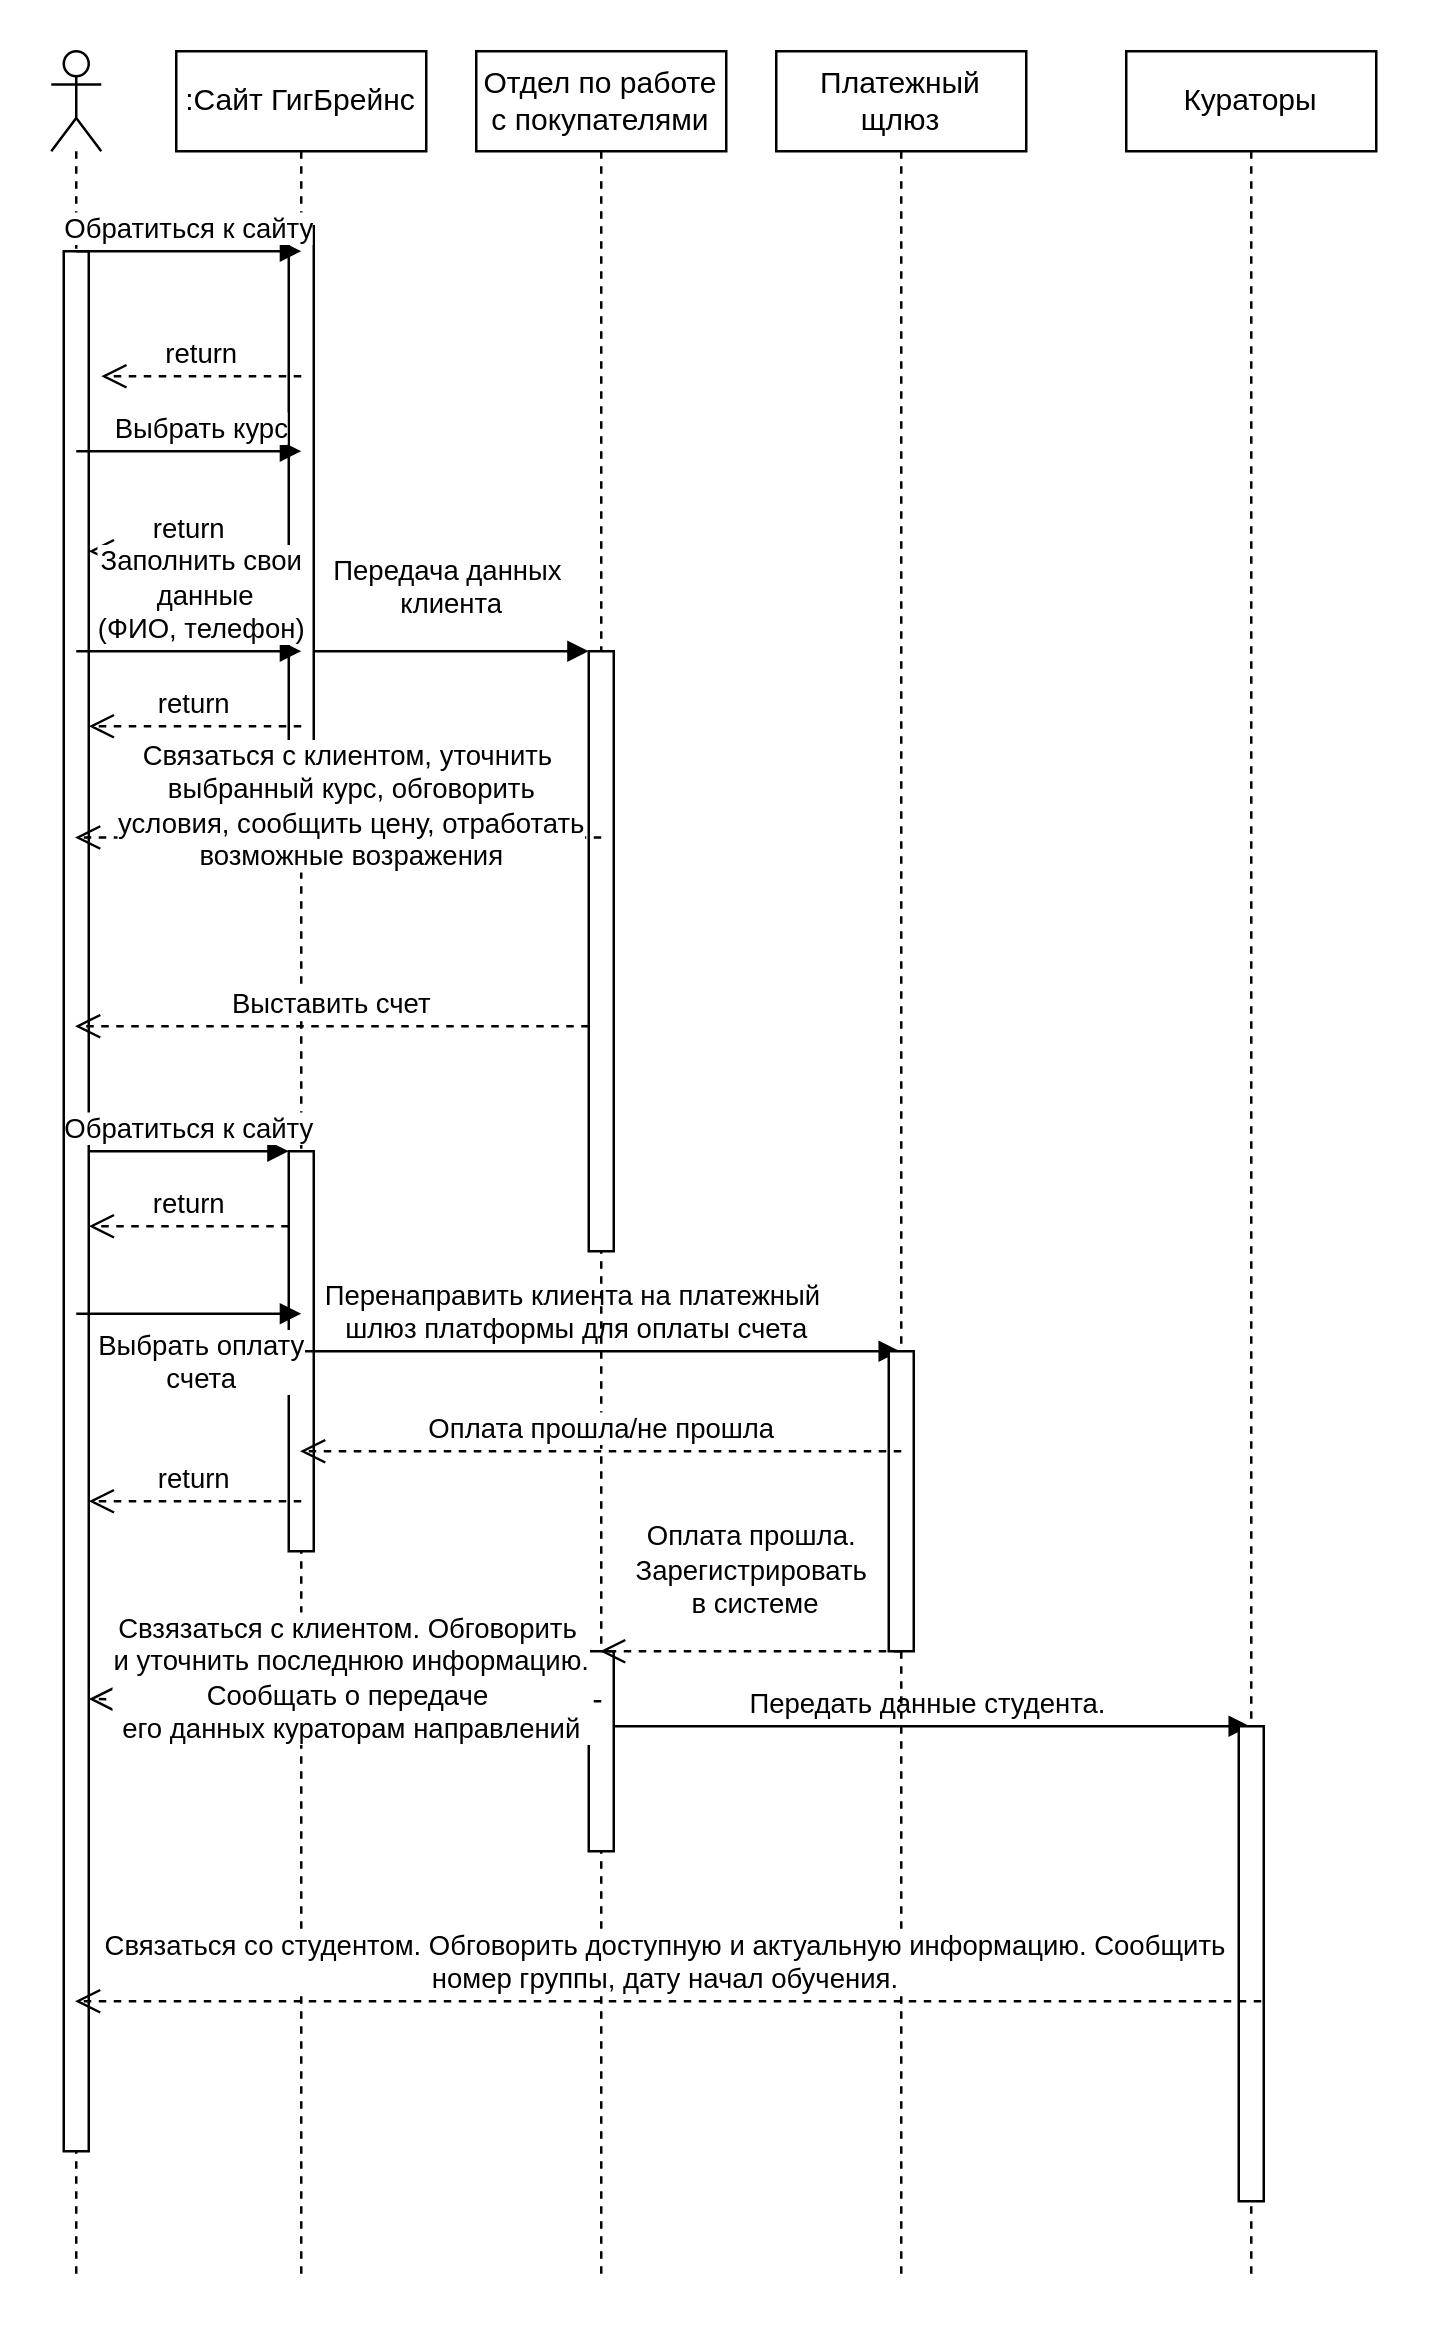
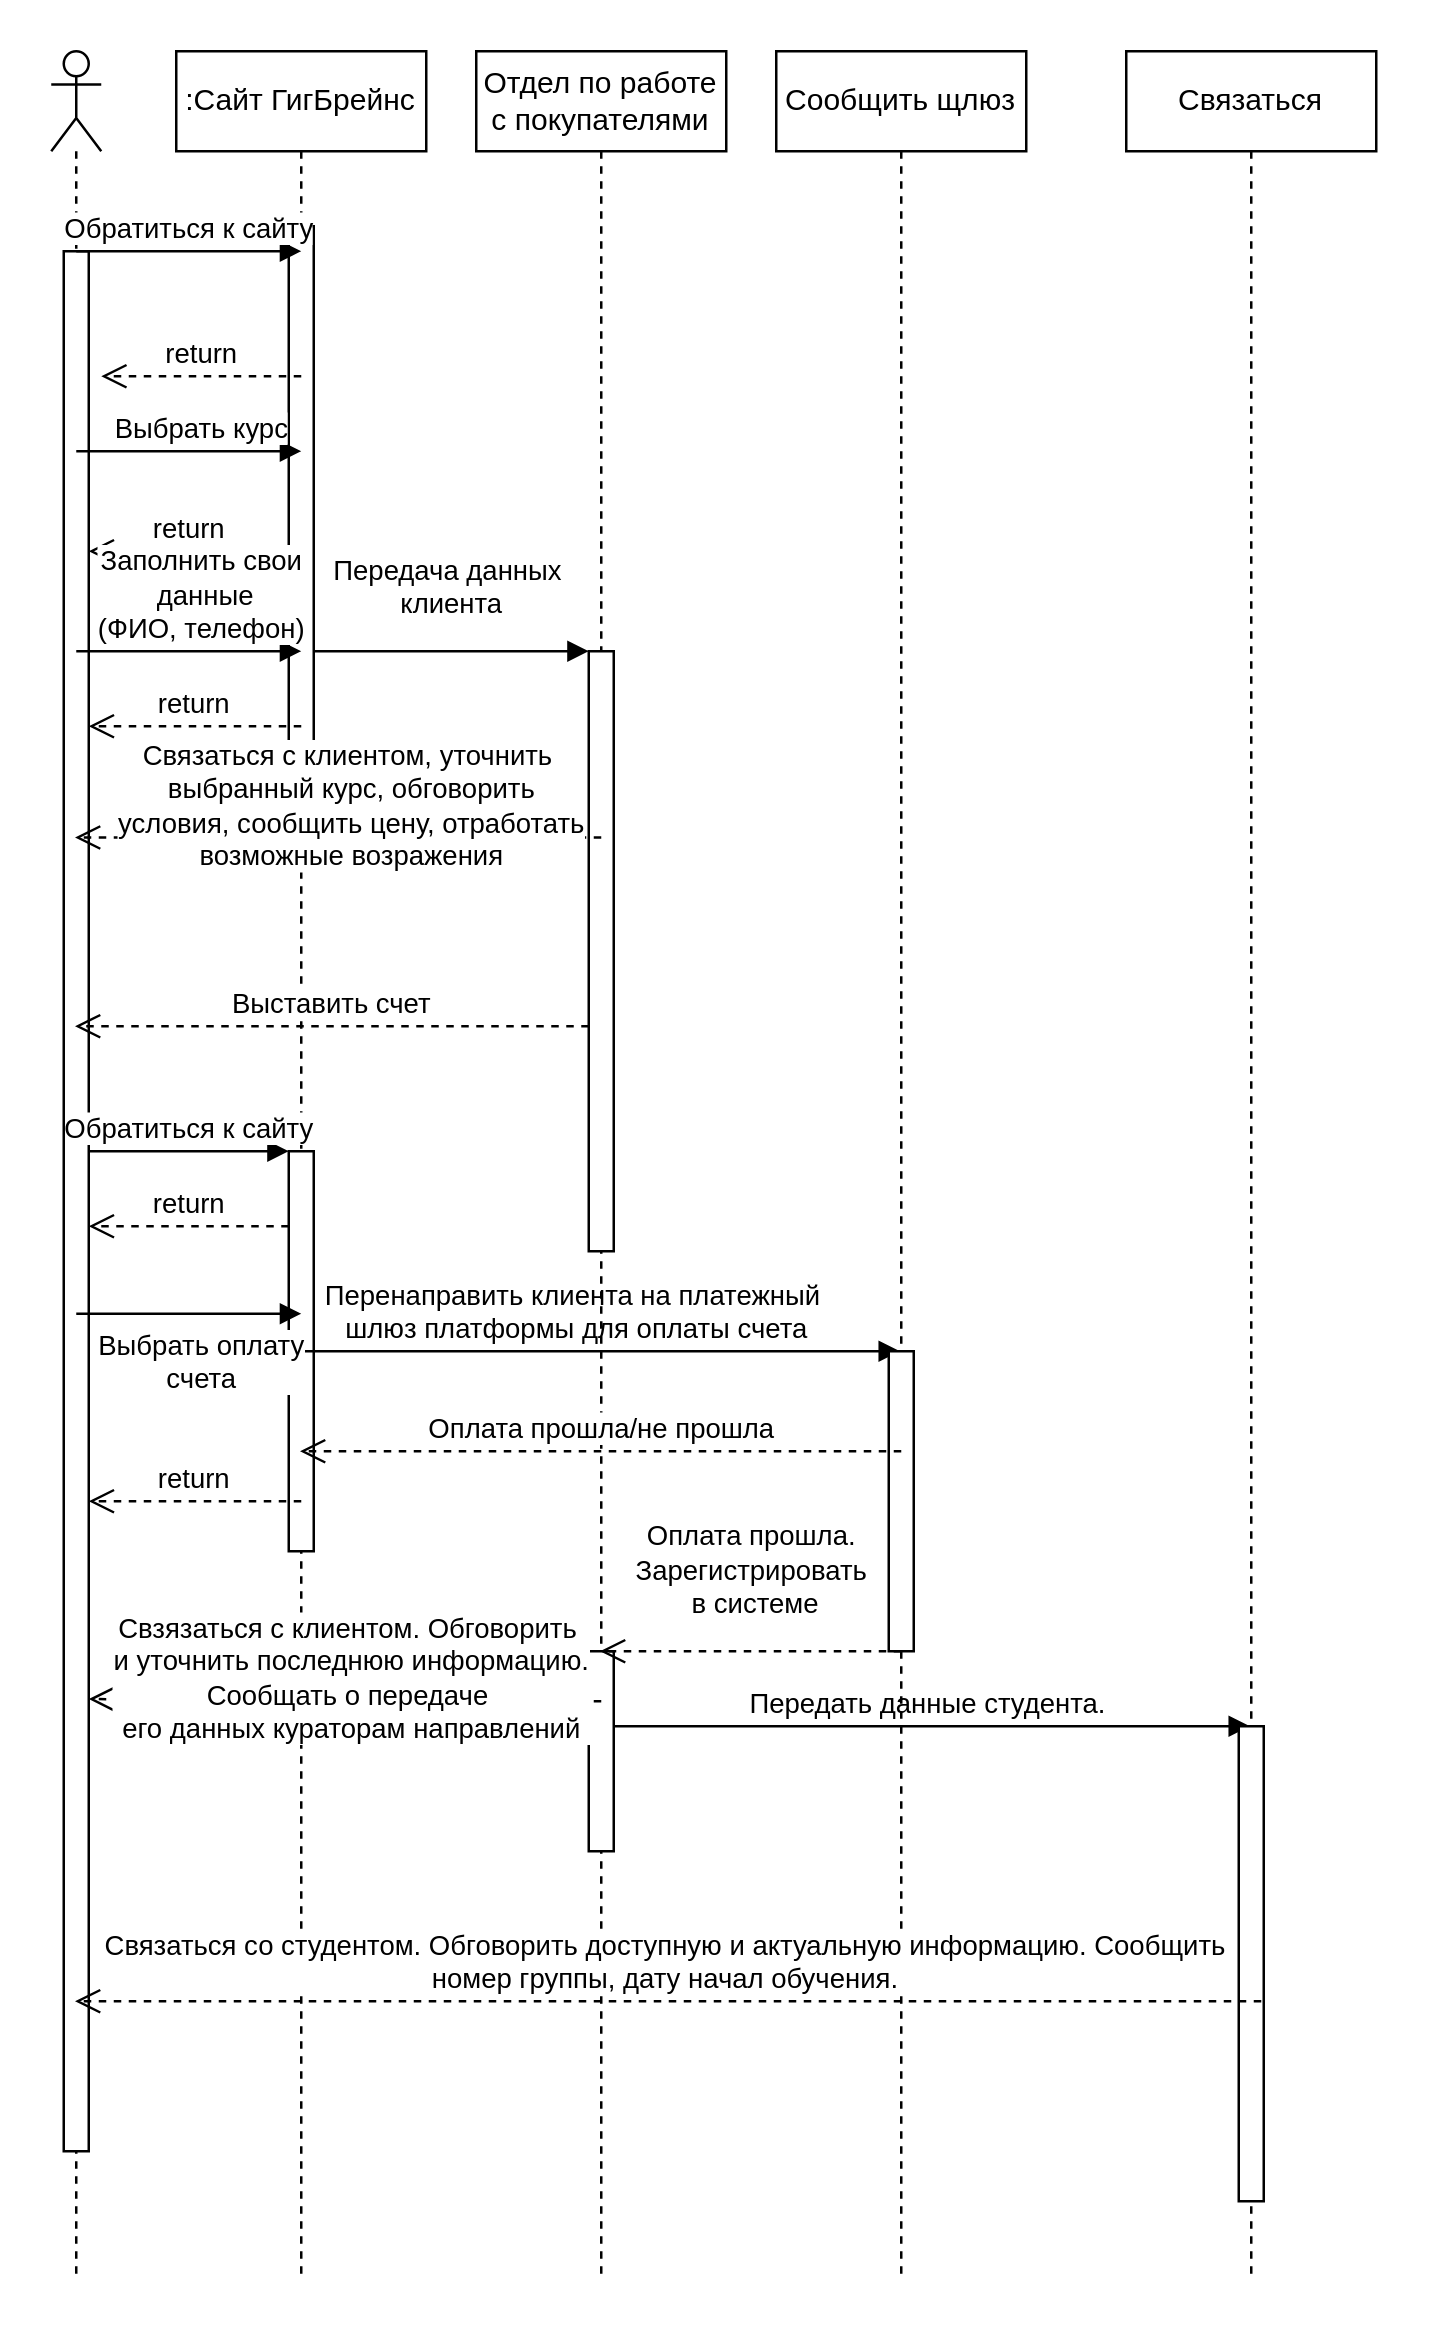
node "Платежный щлюз": label "Платежный щлюз" -> "Сообщить щлюз"
node "Кураторы": label "Кураторы" -> "Связаться"
